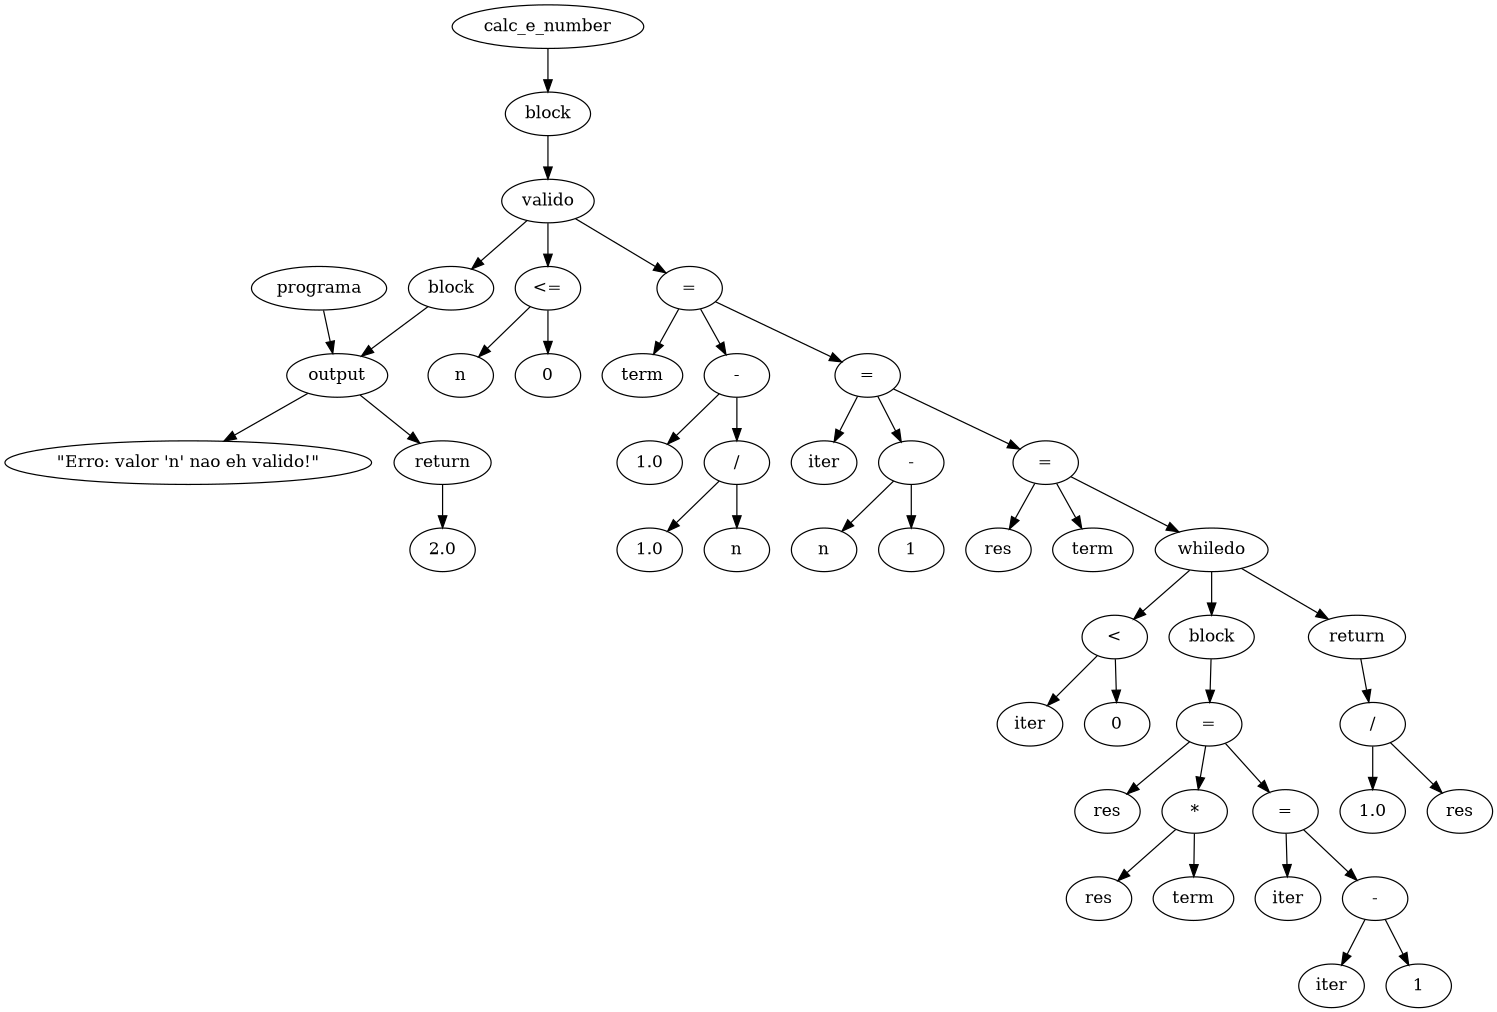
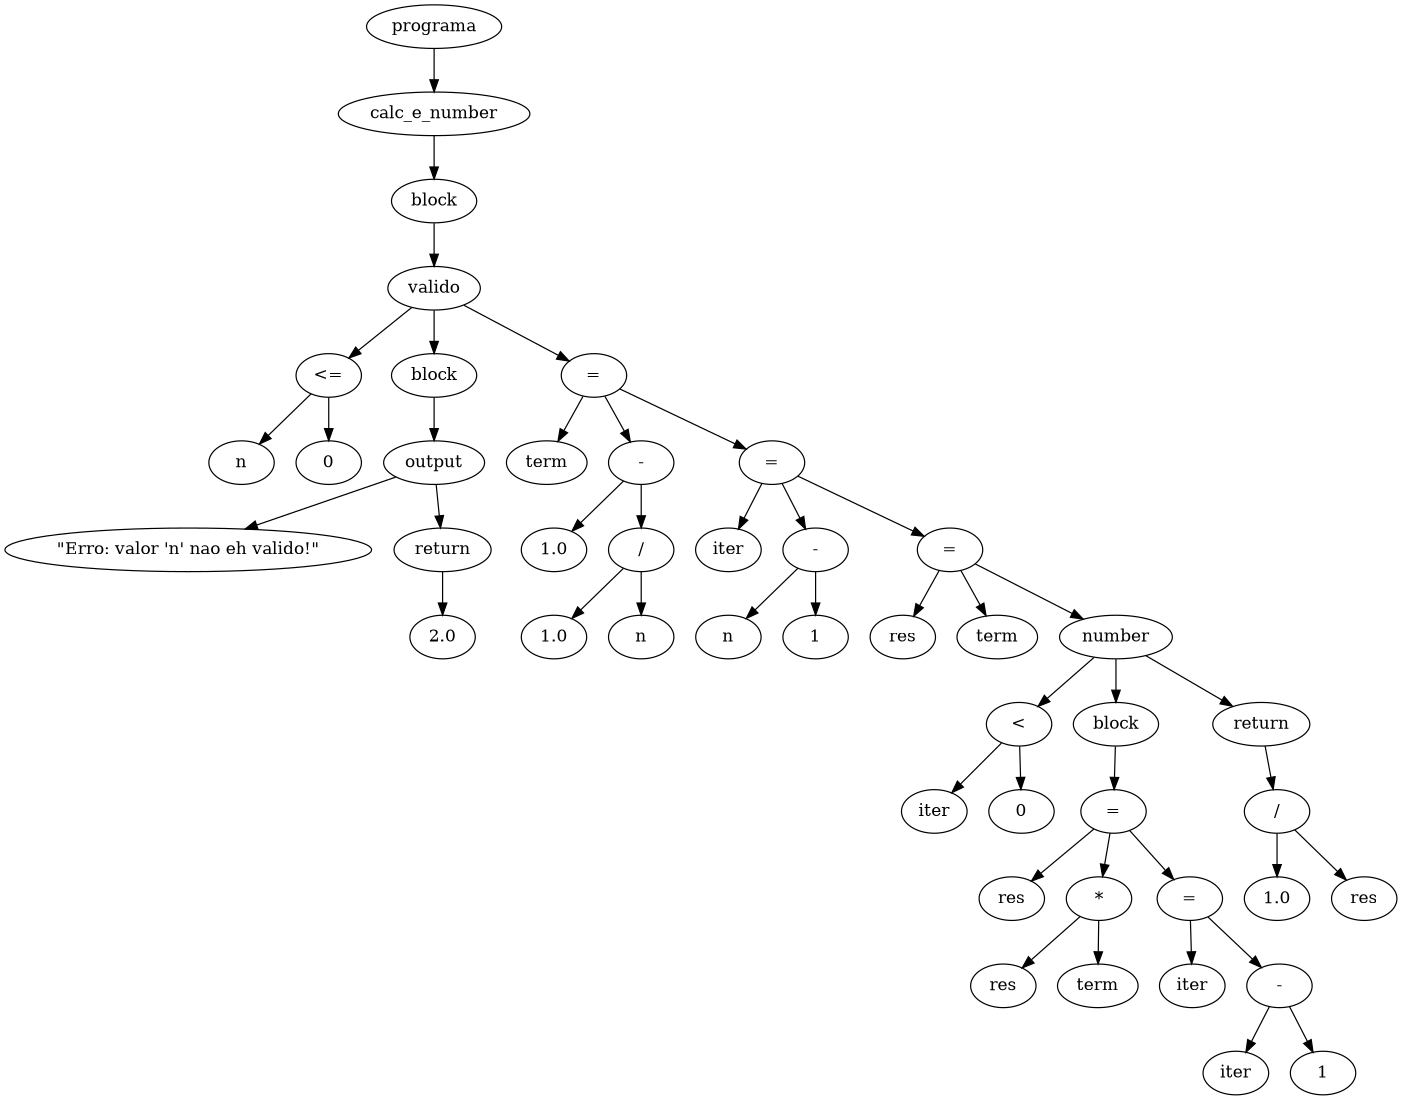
edge "programa" -> "output": now "programa" -> "calc_e_number"
node "whiledo": label "whiledo" -> "number"
